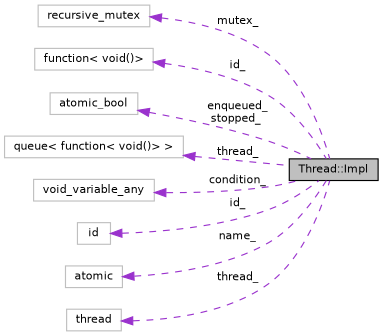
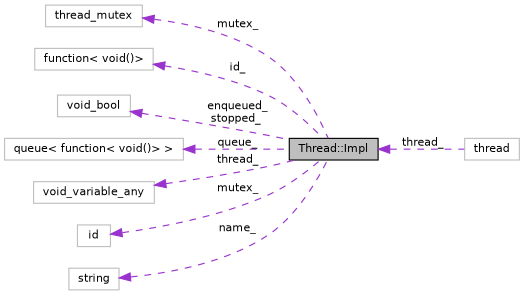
node "recursive_mutex": label "recursive_mutex" -> "thread_mutex"
node "atomic_bool": label "atomic_bool" -> "void_bool"
edge "Thread::Impl" -> "queue< function< void()> >": label " thread_" -> " queue_"
edge "Thread::Impl" -> "void_variable_any": label " condition_" -> " thread_"
edge "Thread::Impl" -> "id": label " id_" -> " mutex_"
node "atomic": label "atomic" -> "string"
edge "Thread::Impl" -> "thread": reversed
